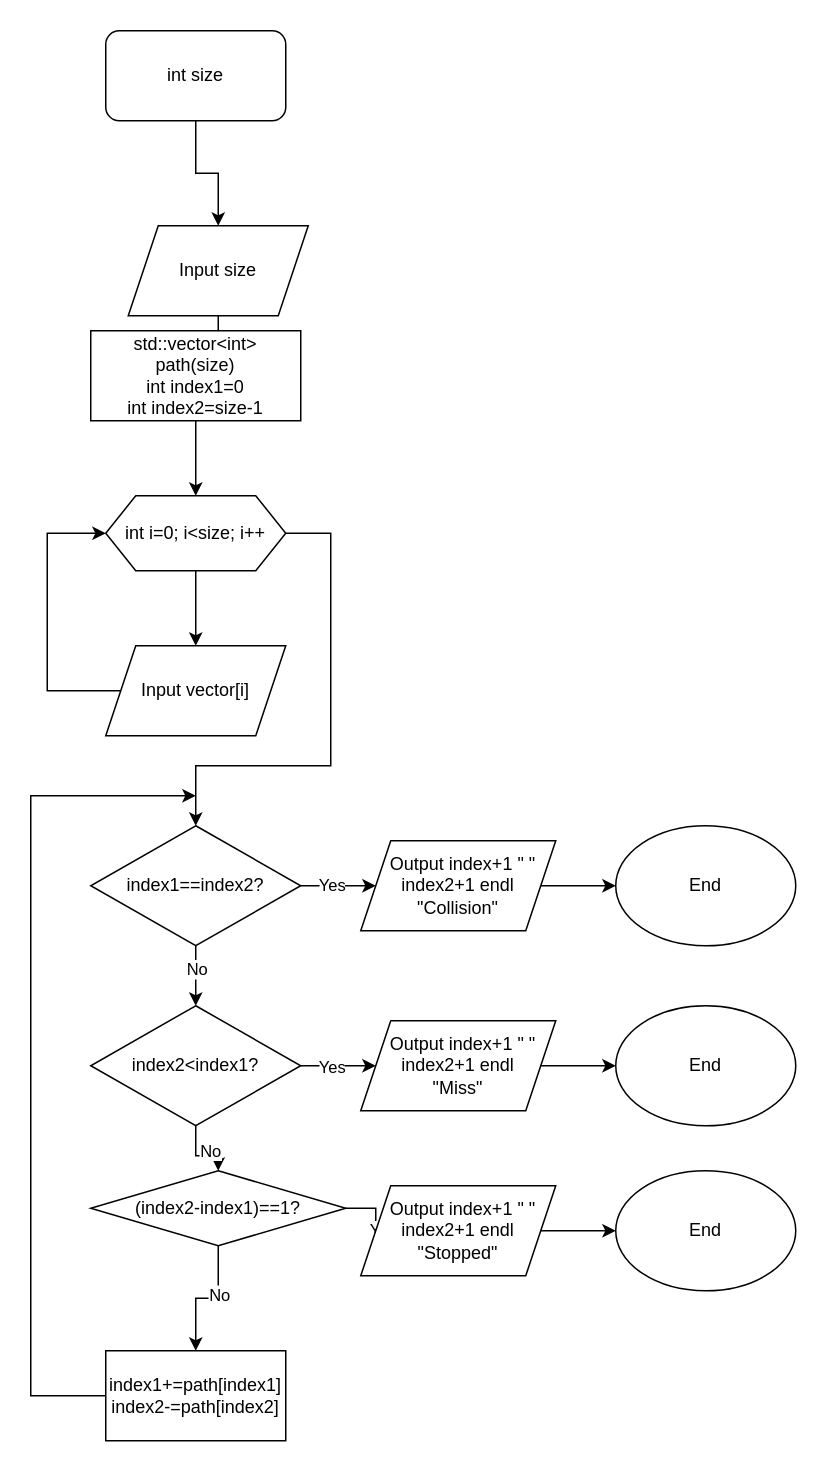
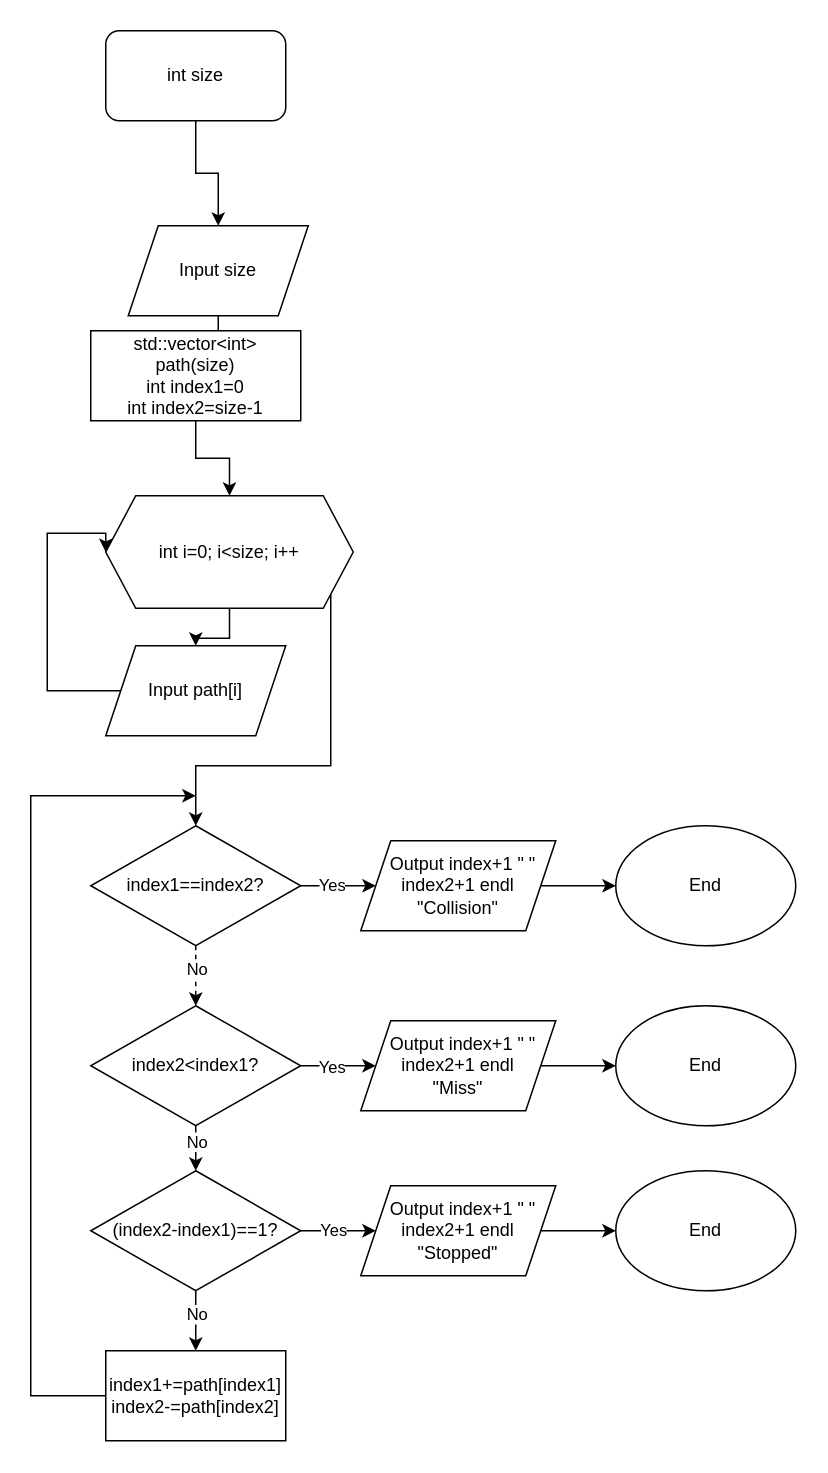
node "int i=0; i<size; i++": size 180x75 -> 248x113
node "Input vector[i]": label "Input vector[i]" -> "Input path[i]"
edge "index1==index2?" -> "index2<index1?": style solid -> dashed
node "(index2-index1)==1?": size 255x75 -> 210x120
